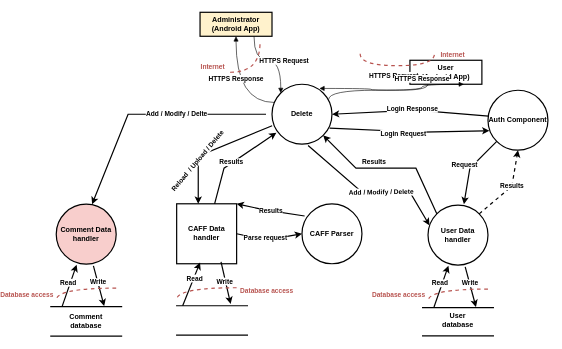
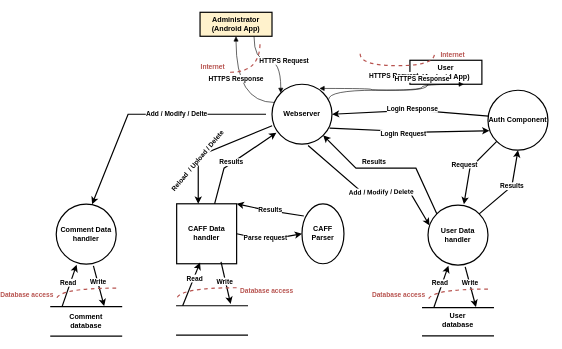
node "Delete": label "Delete" -> "Webserver"
edge "User Data handler" -> "Auth Component": style dashed -> solid
node "Comment Data handler": fillcolor #f8cecc -> #ffffff
node "CAFF Parser": size 60x60 -> 42x60
